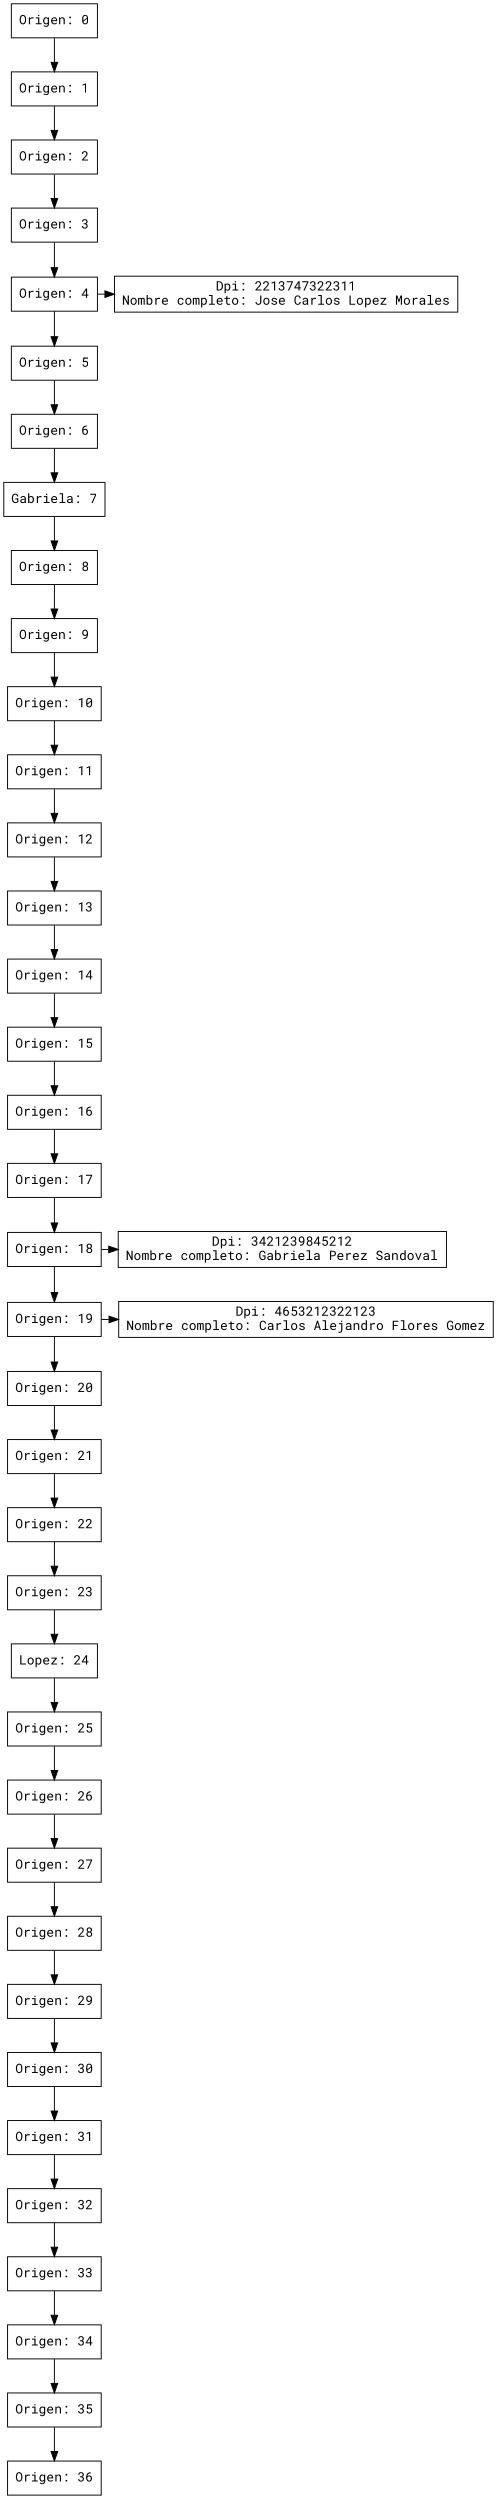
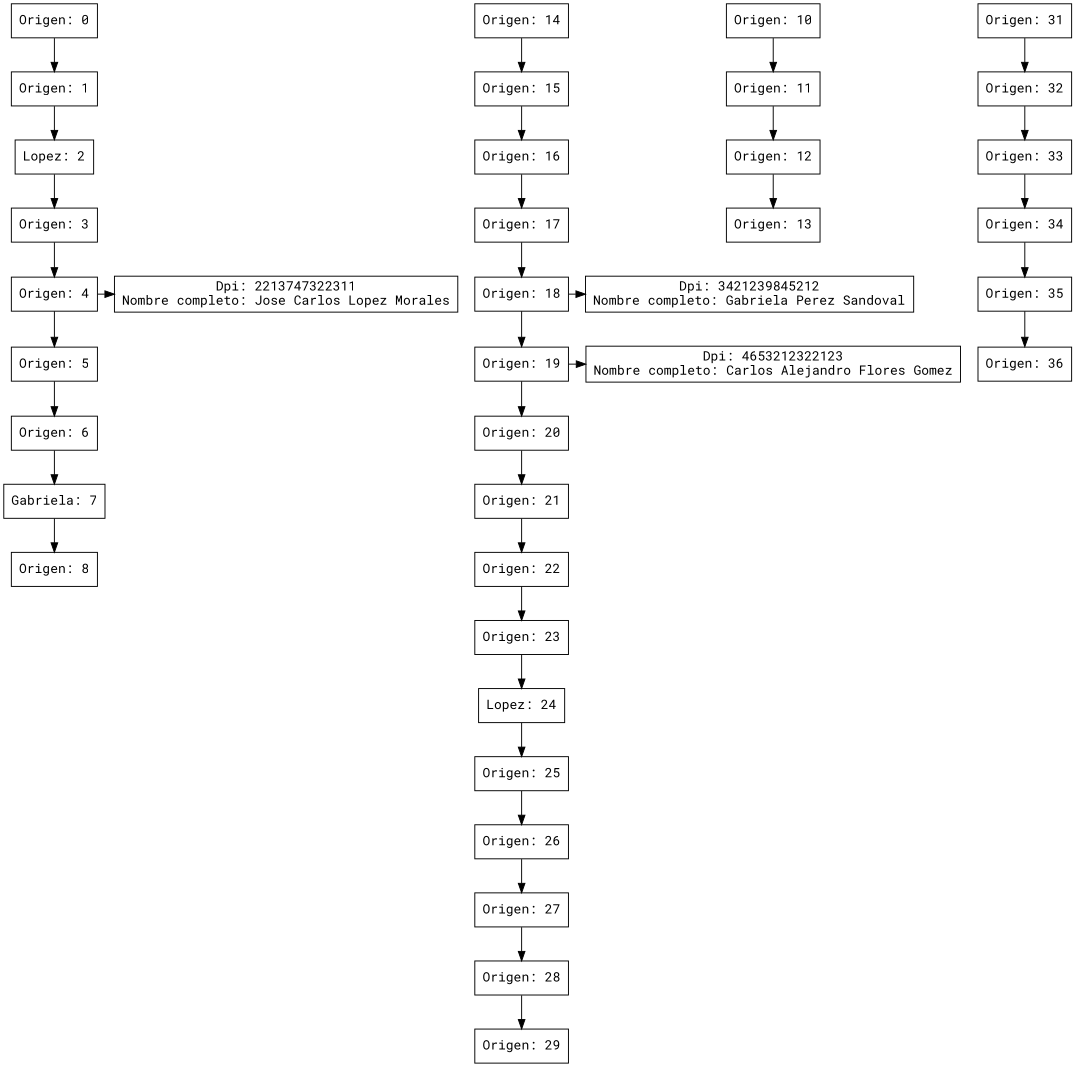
node "Origen: 2": label "Origen: 2" -> "Lopez: 2"
node "Origen: 9": removed
edge "Origen: 13" -> "Origen: 14": removed
node "Origen: 30": removed
